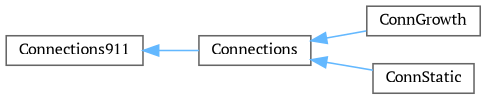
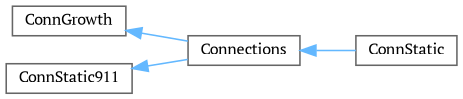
edge "ConnGrowth" -> "Connections": reversed
node "Connections911": label "Connections911" -> "ConnStatic911"
